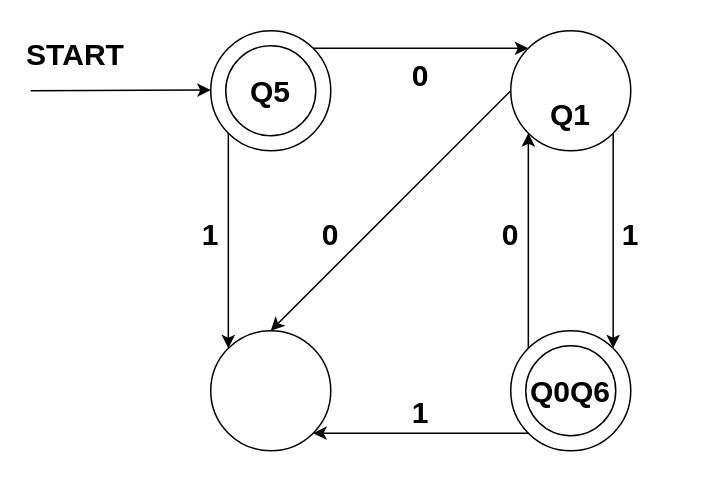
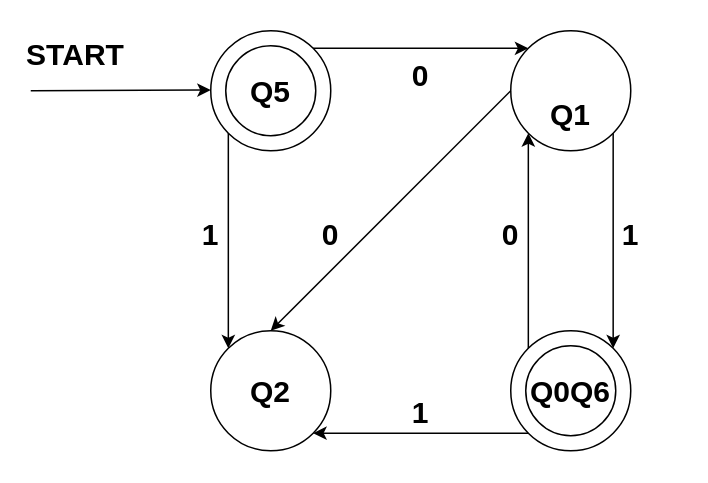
node "Q2": added
